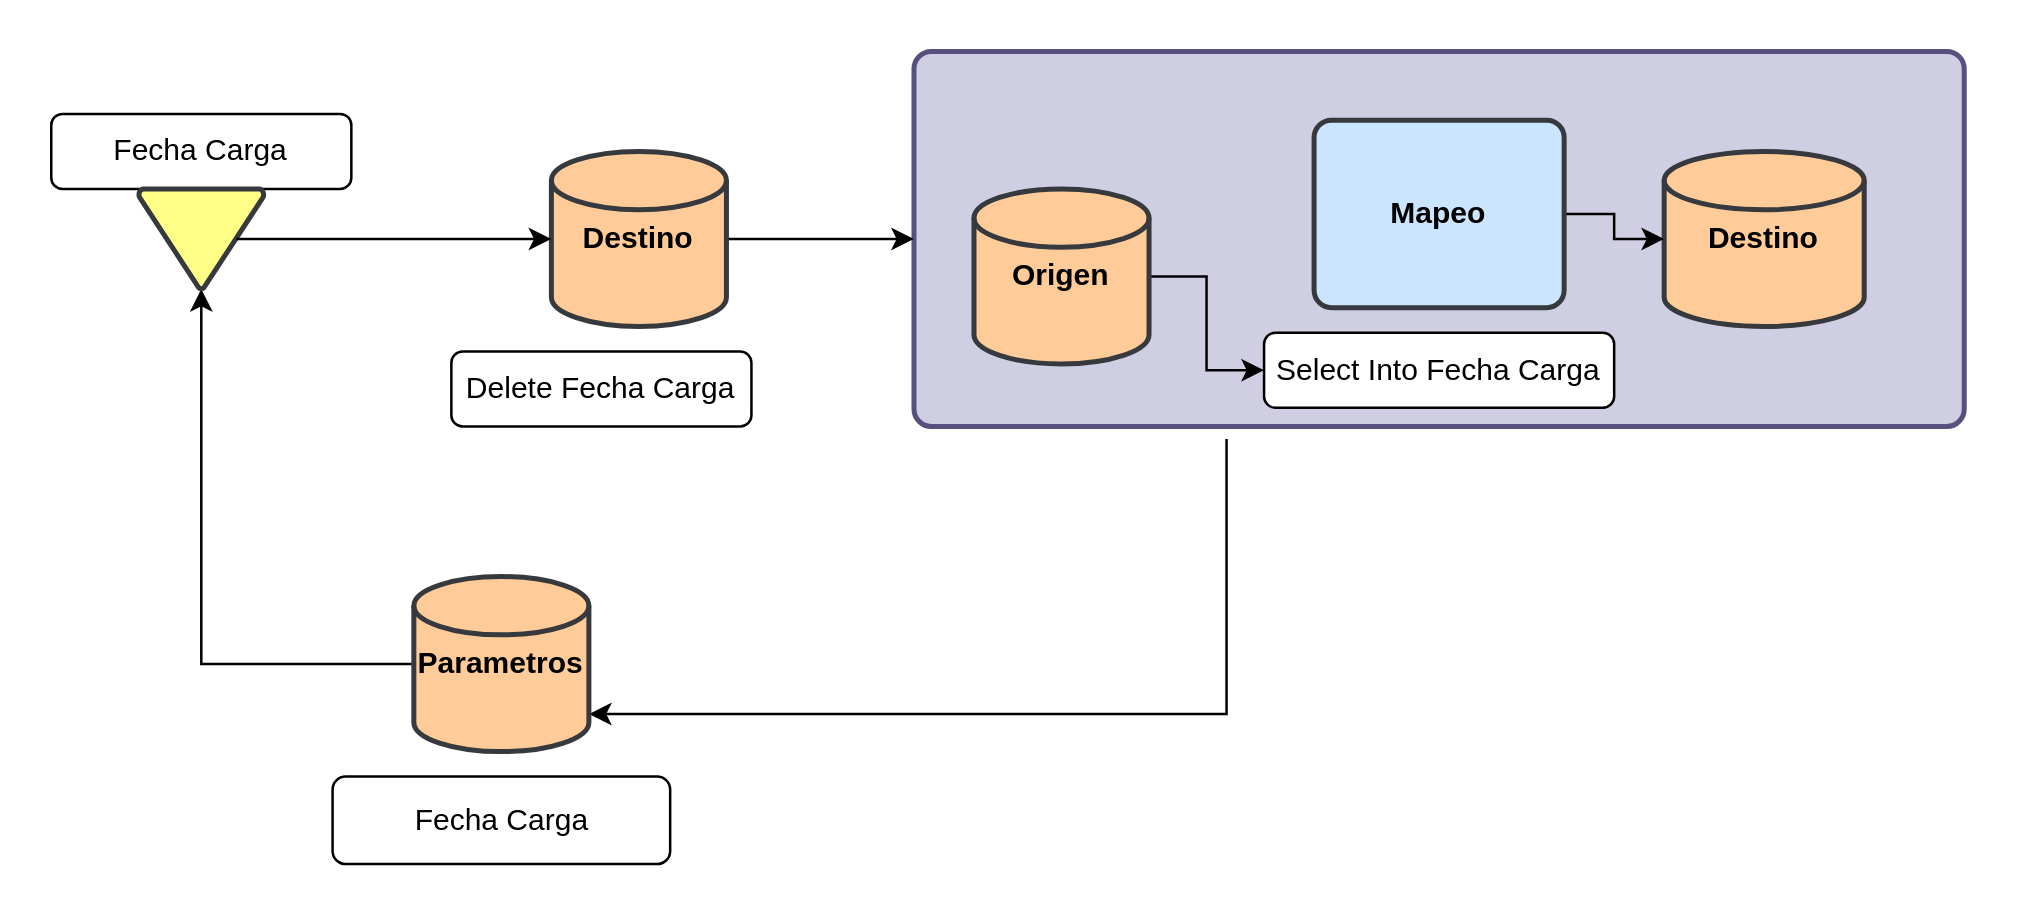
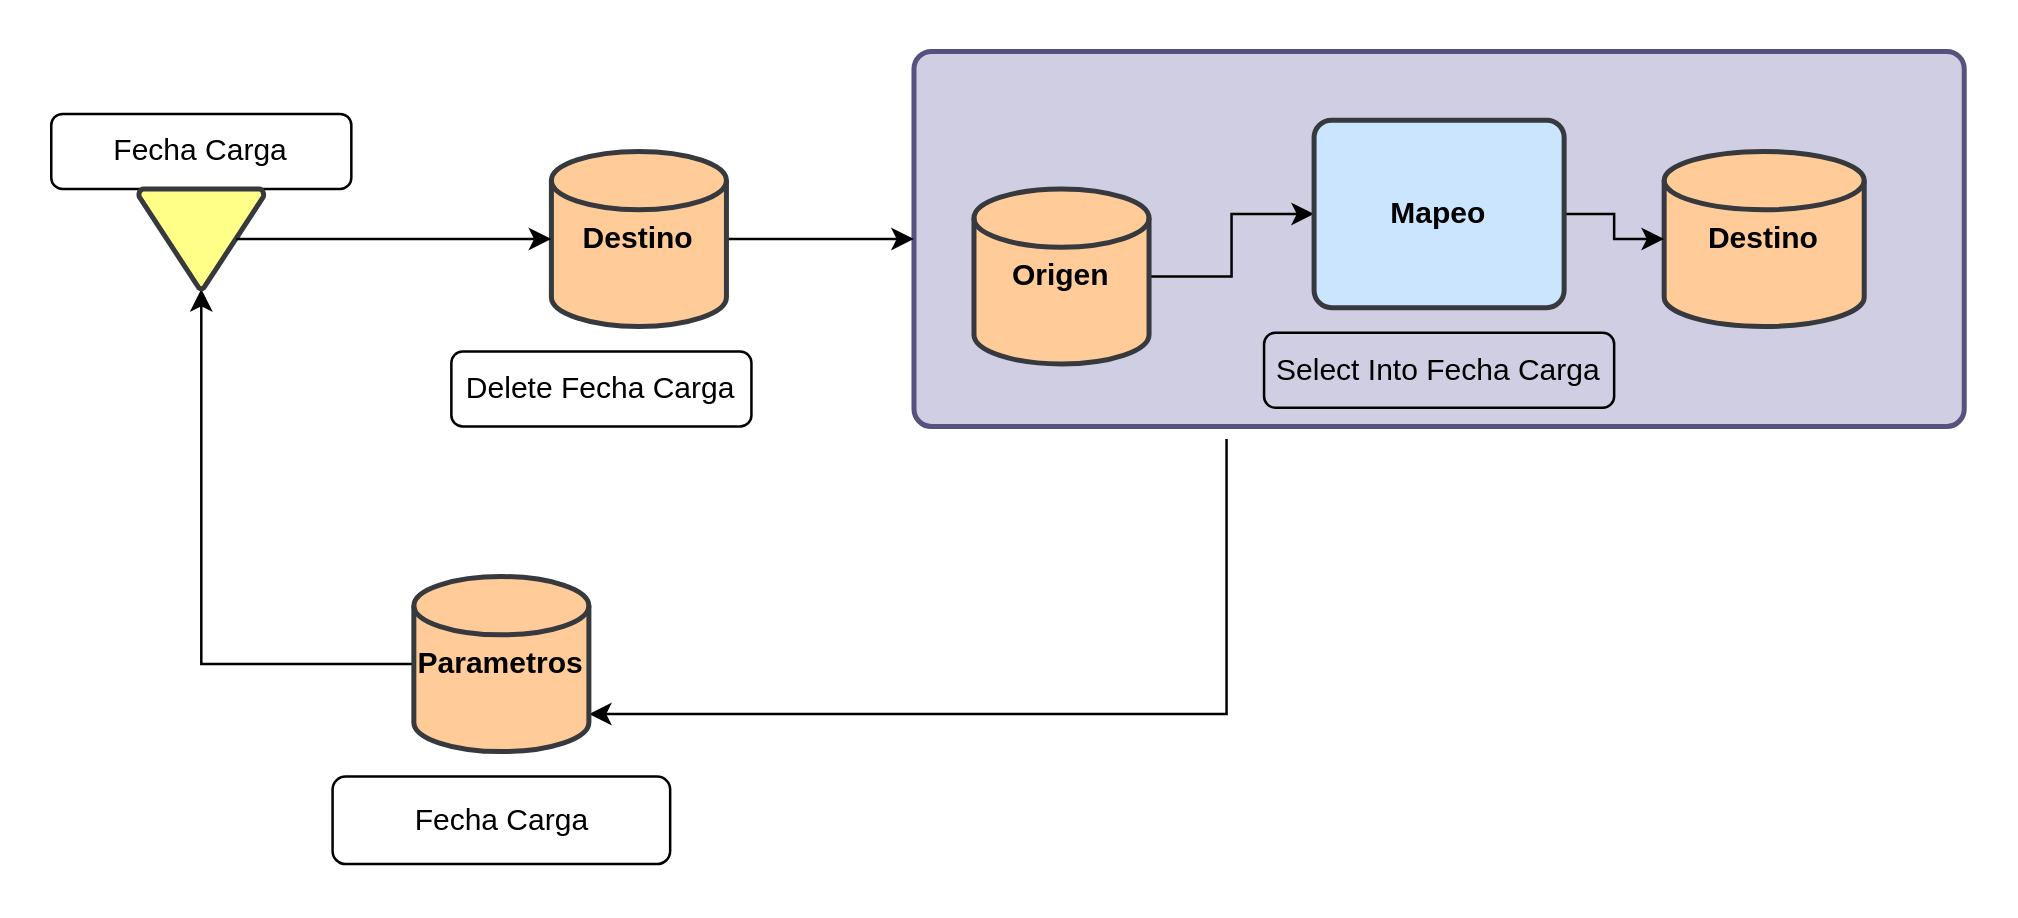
edge "Origen" -> "Select Into Fecha Carga": now "Origen" -> "Mapeo"
node "Select Into Fecha Carga": fillcolor #ffffff -> #d0cee2
